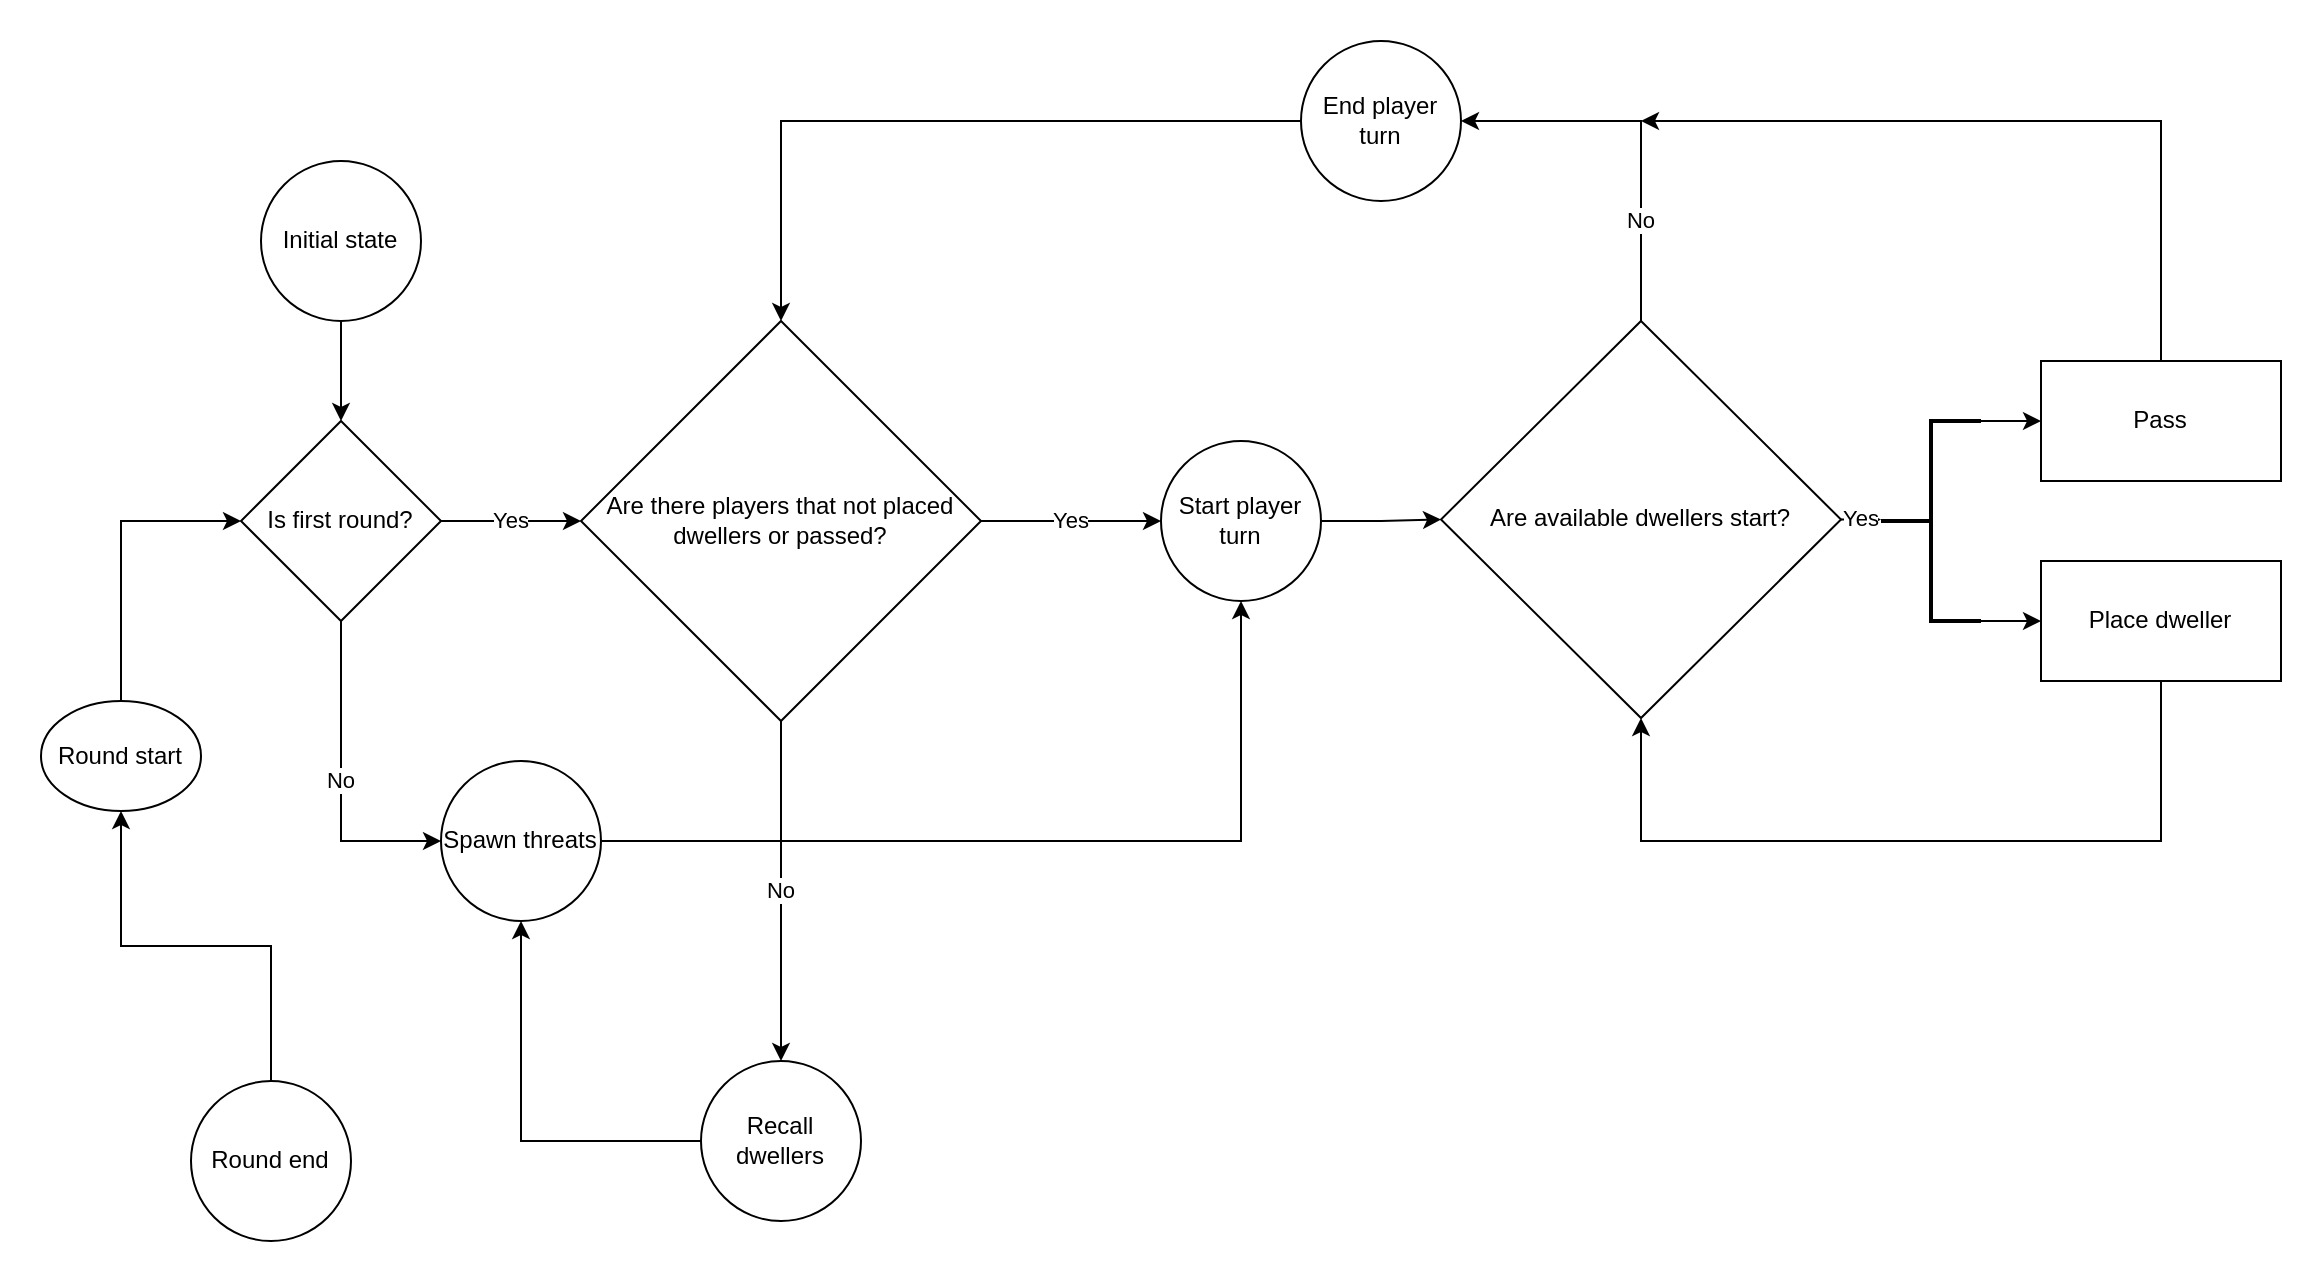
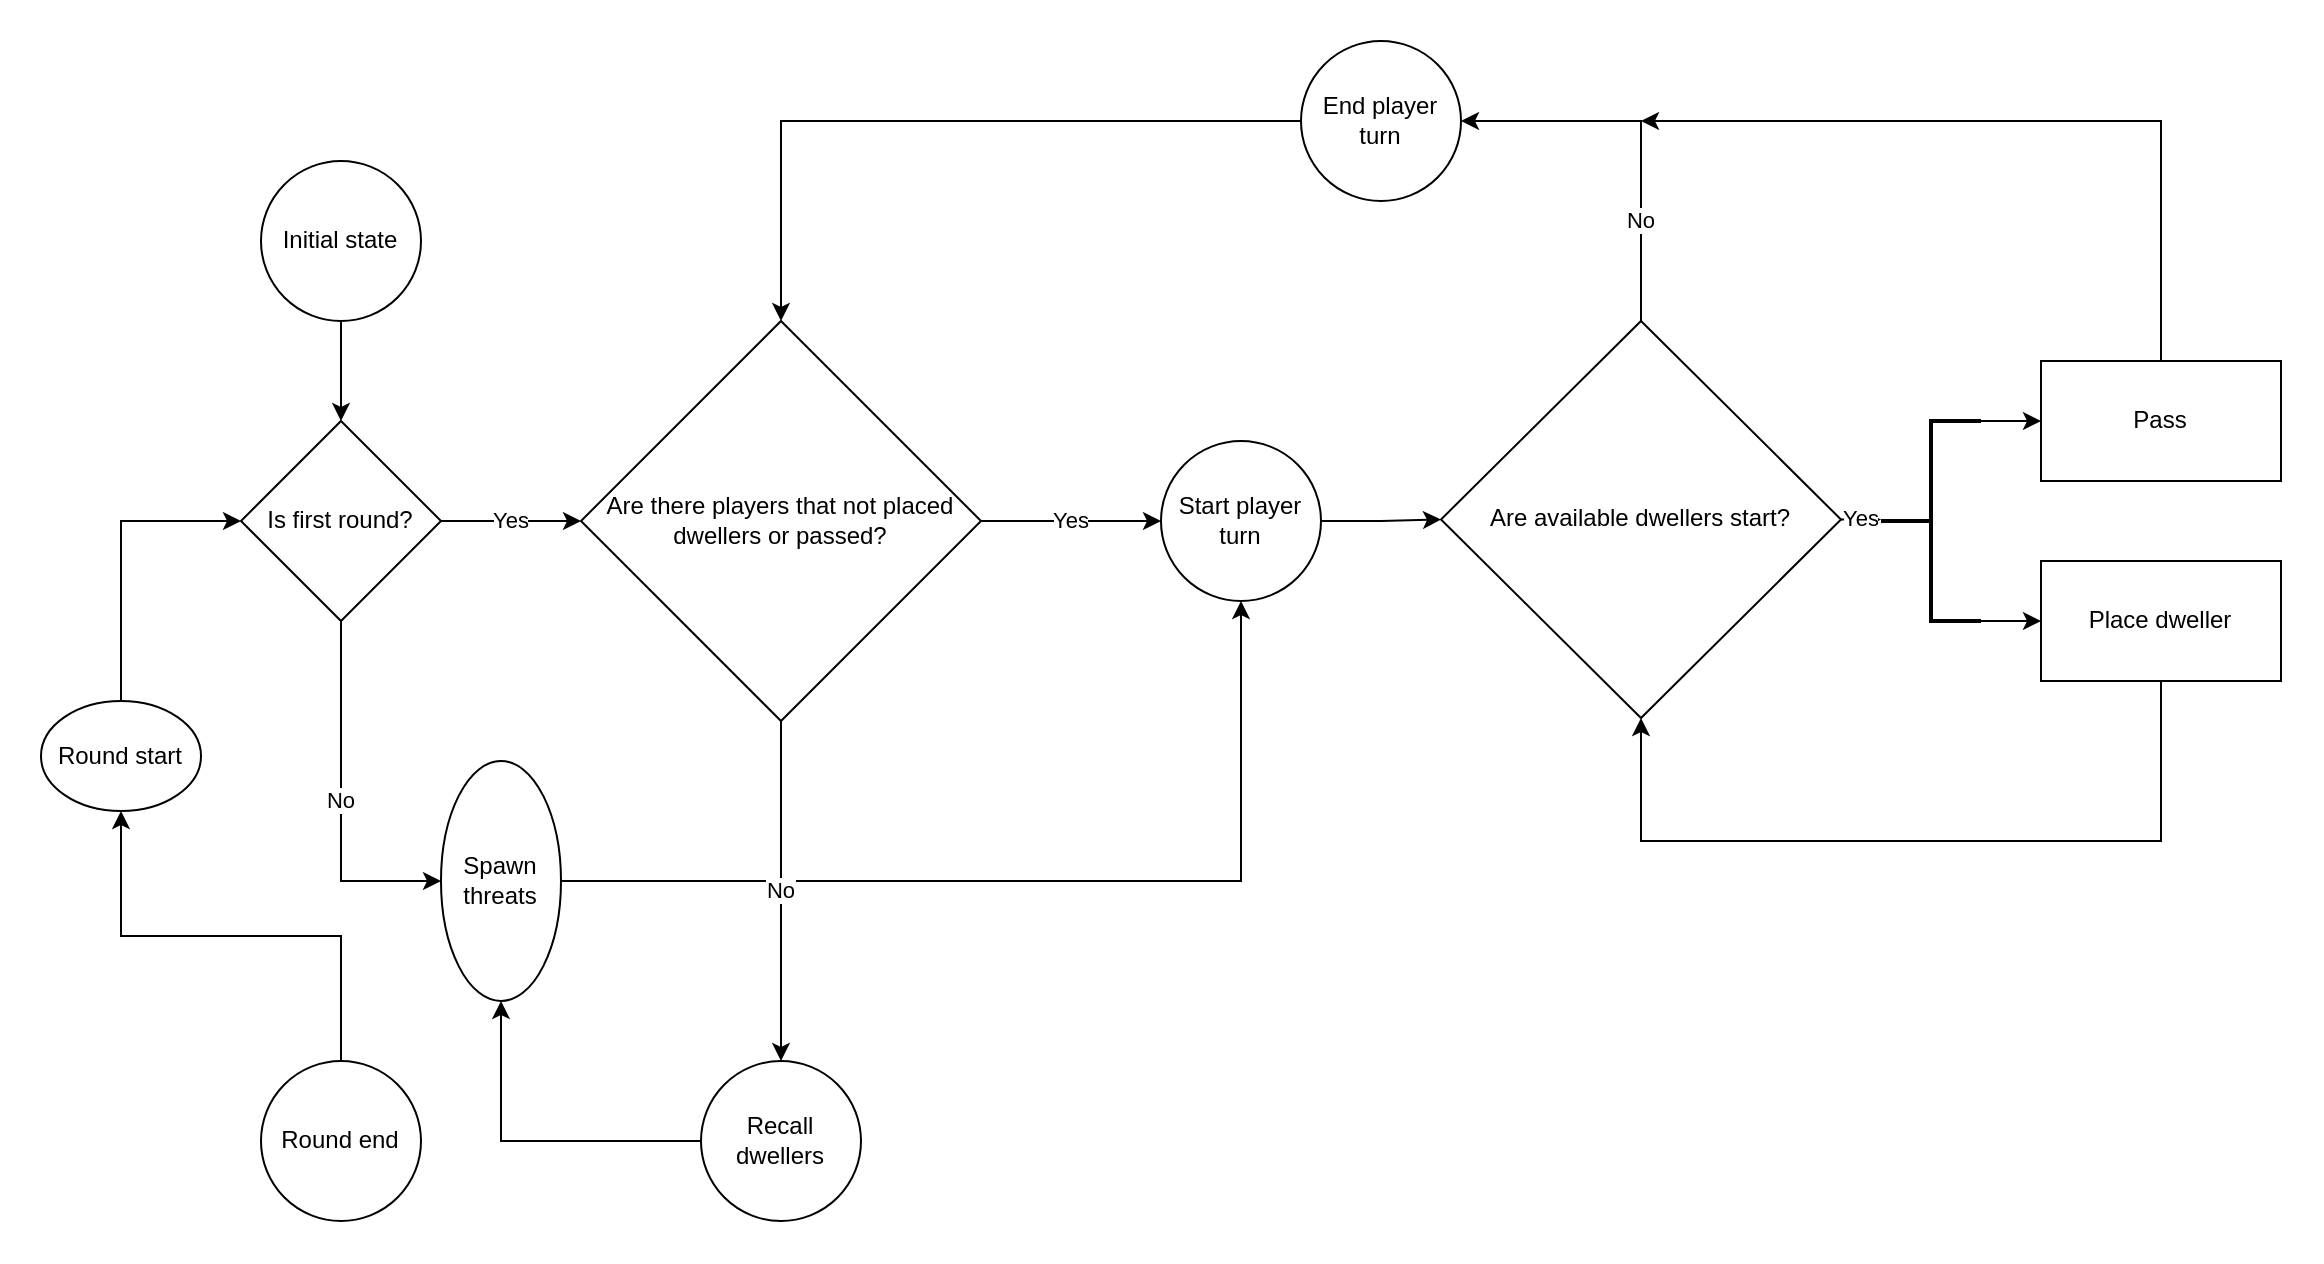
node "Spawn threats": size 160x160 -> 120x240
node "Round end": moved (271, 1161) -> (341, 1141)
